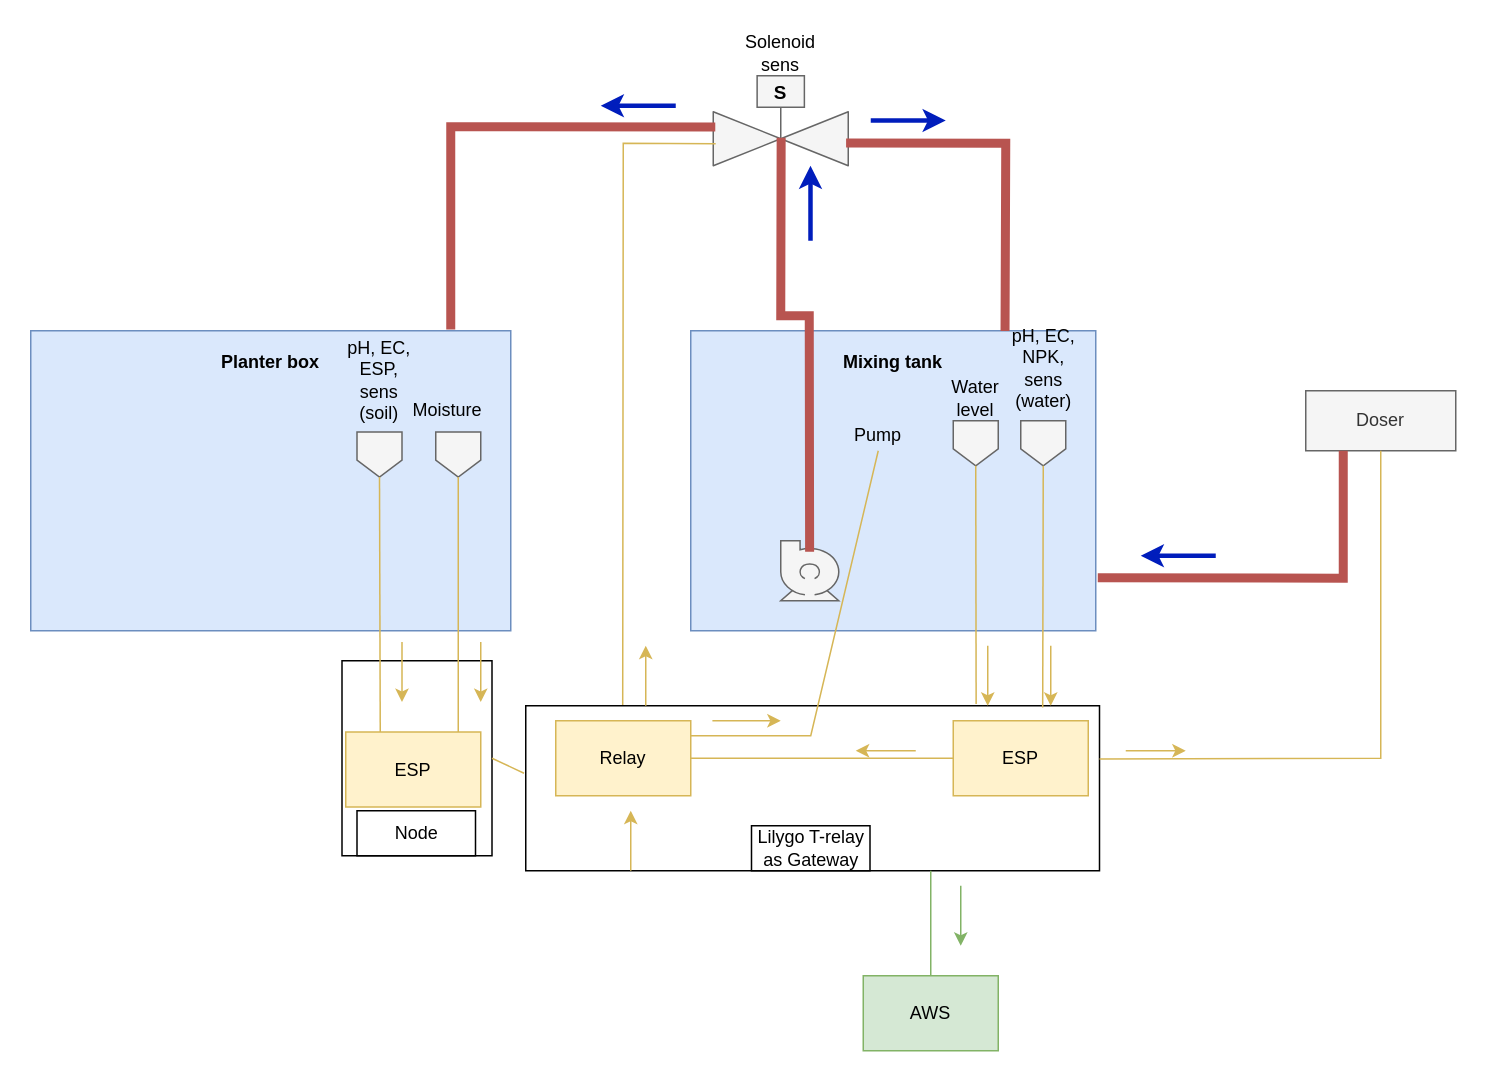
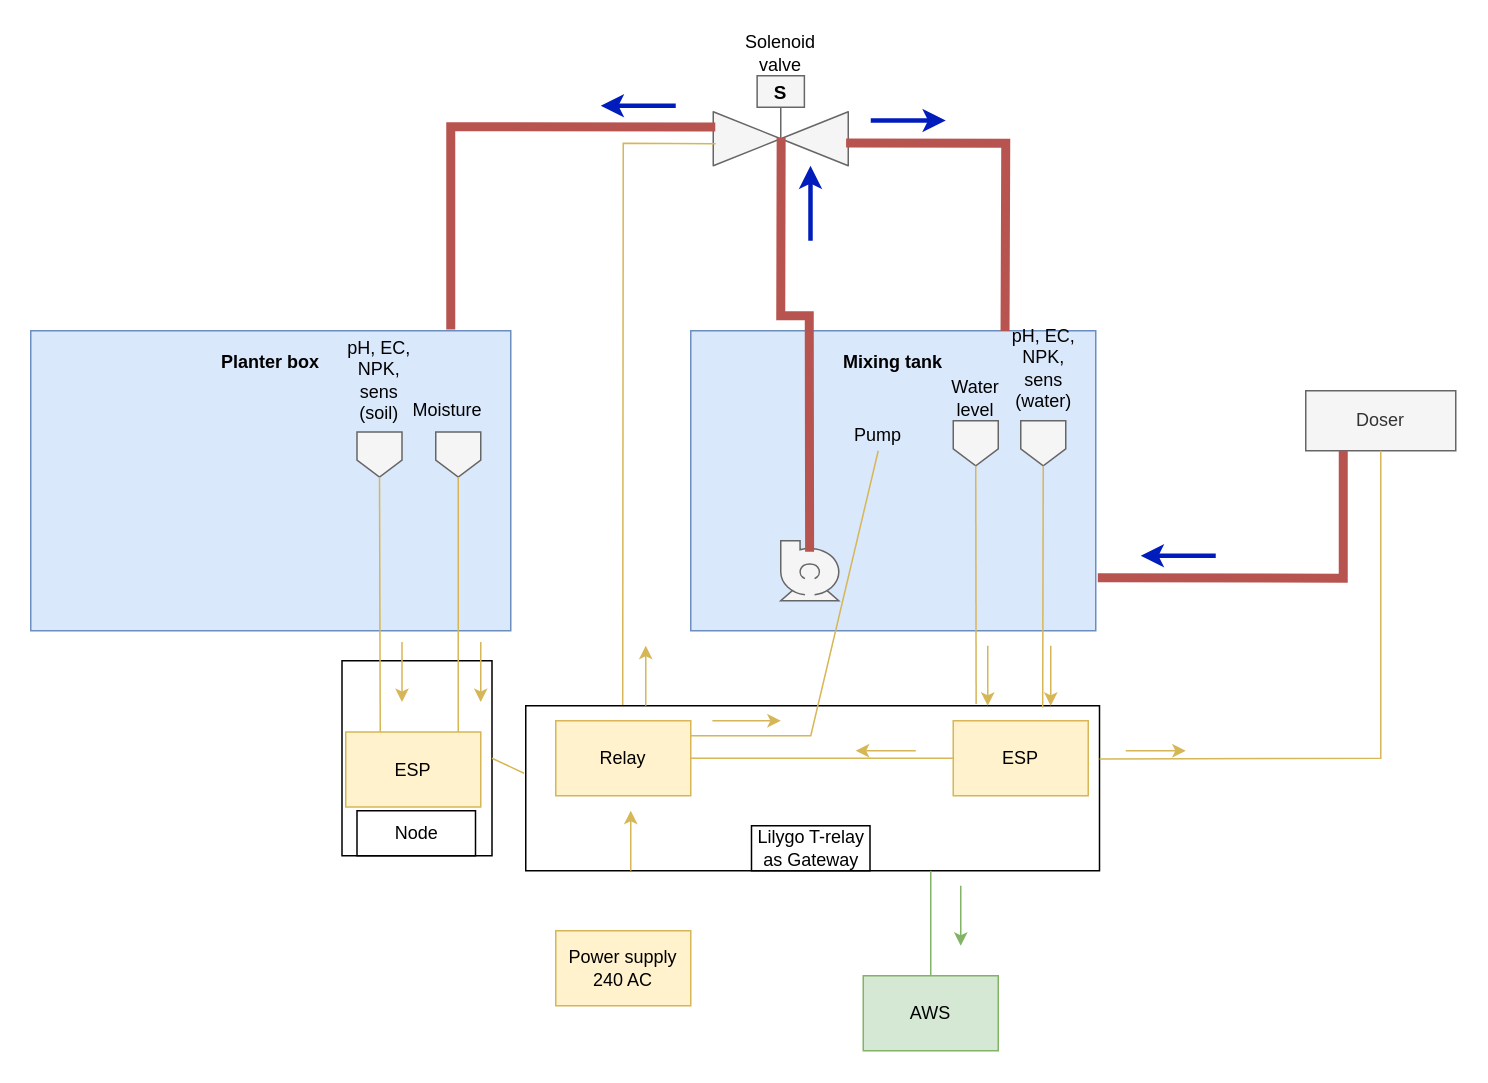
node "Solenoid sens": label "Solenoid sens" -> "Solenoid valve"
node "pH, EC, ESP, sens (soil)": label "pH, EC, ESP, sens (soil)" -> "pH, EC, NPK, sens (soil)"
node "Power supply 240 AC": added
